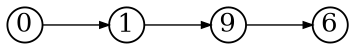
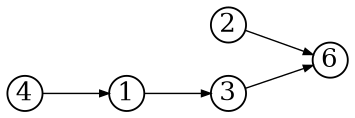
node "0": label "0" -> "4"
node "2": added
node "9": label "9" -> "3"
